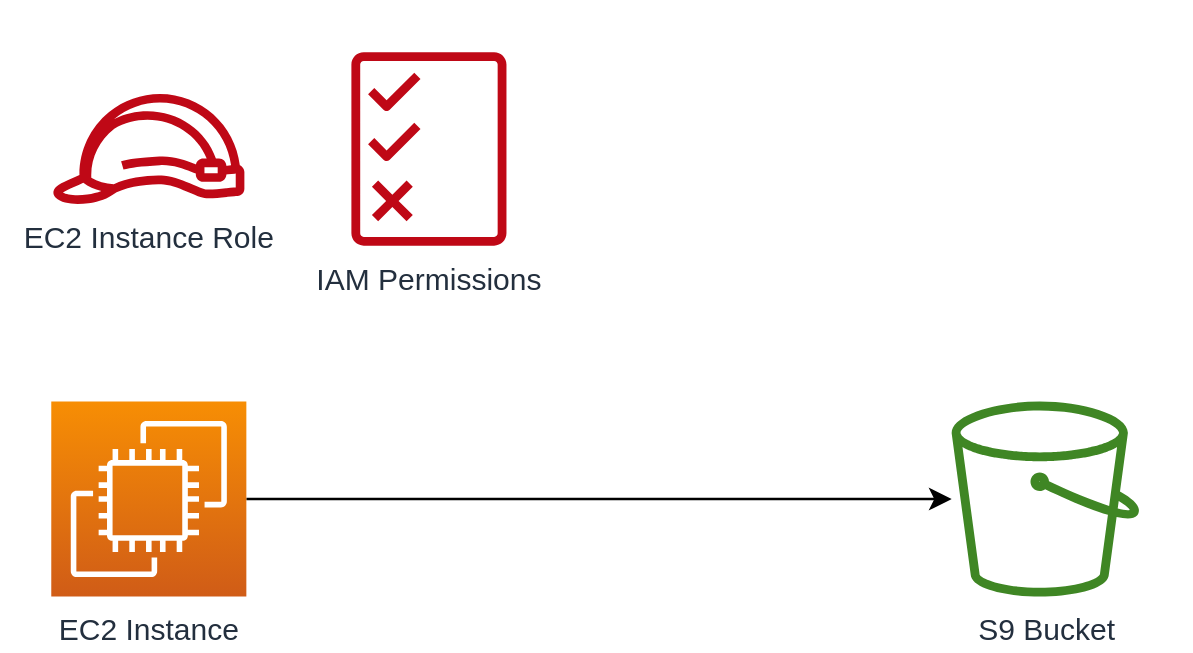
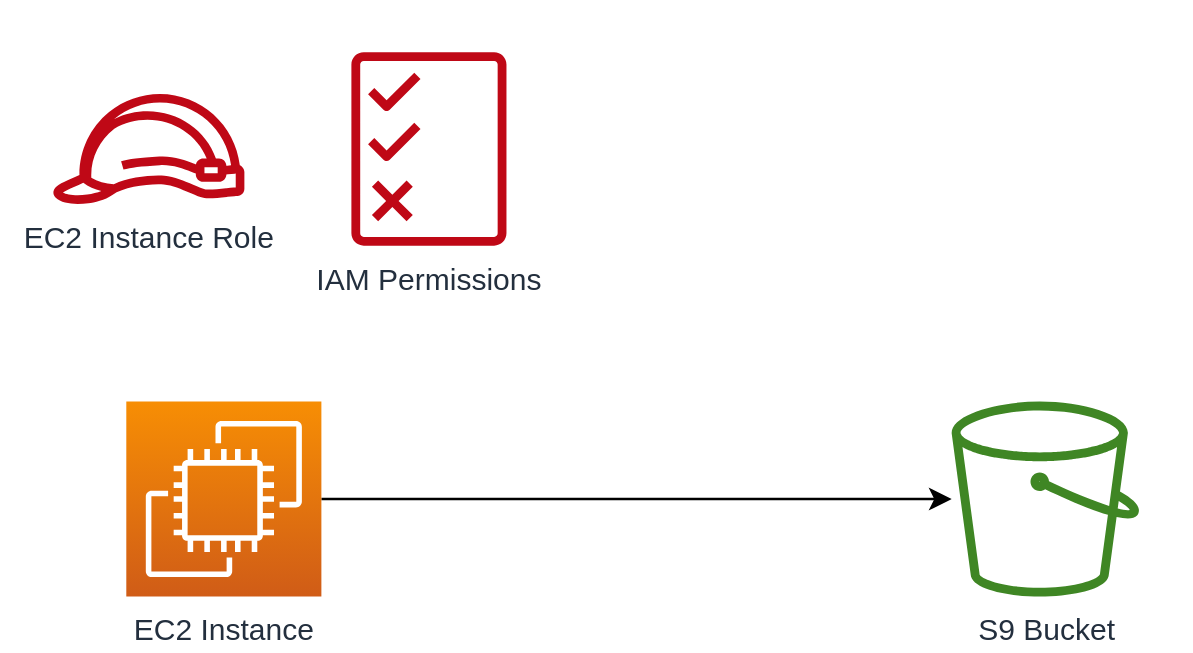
node "EC2 Instance": moved (149, 499) -> (224, 499)
